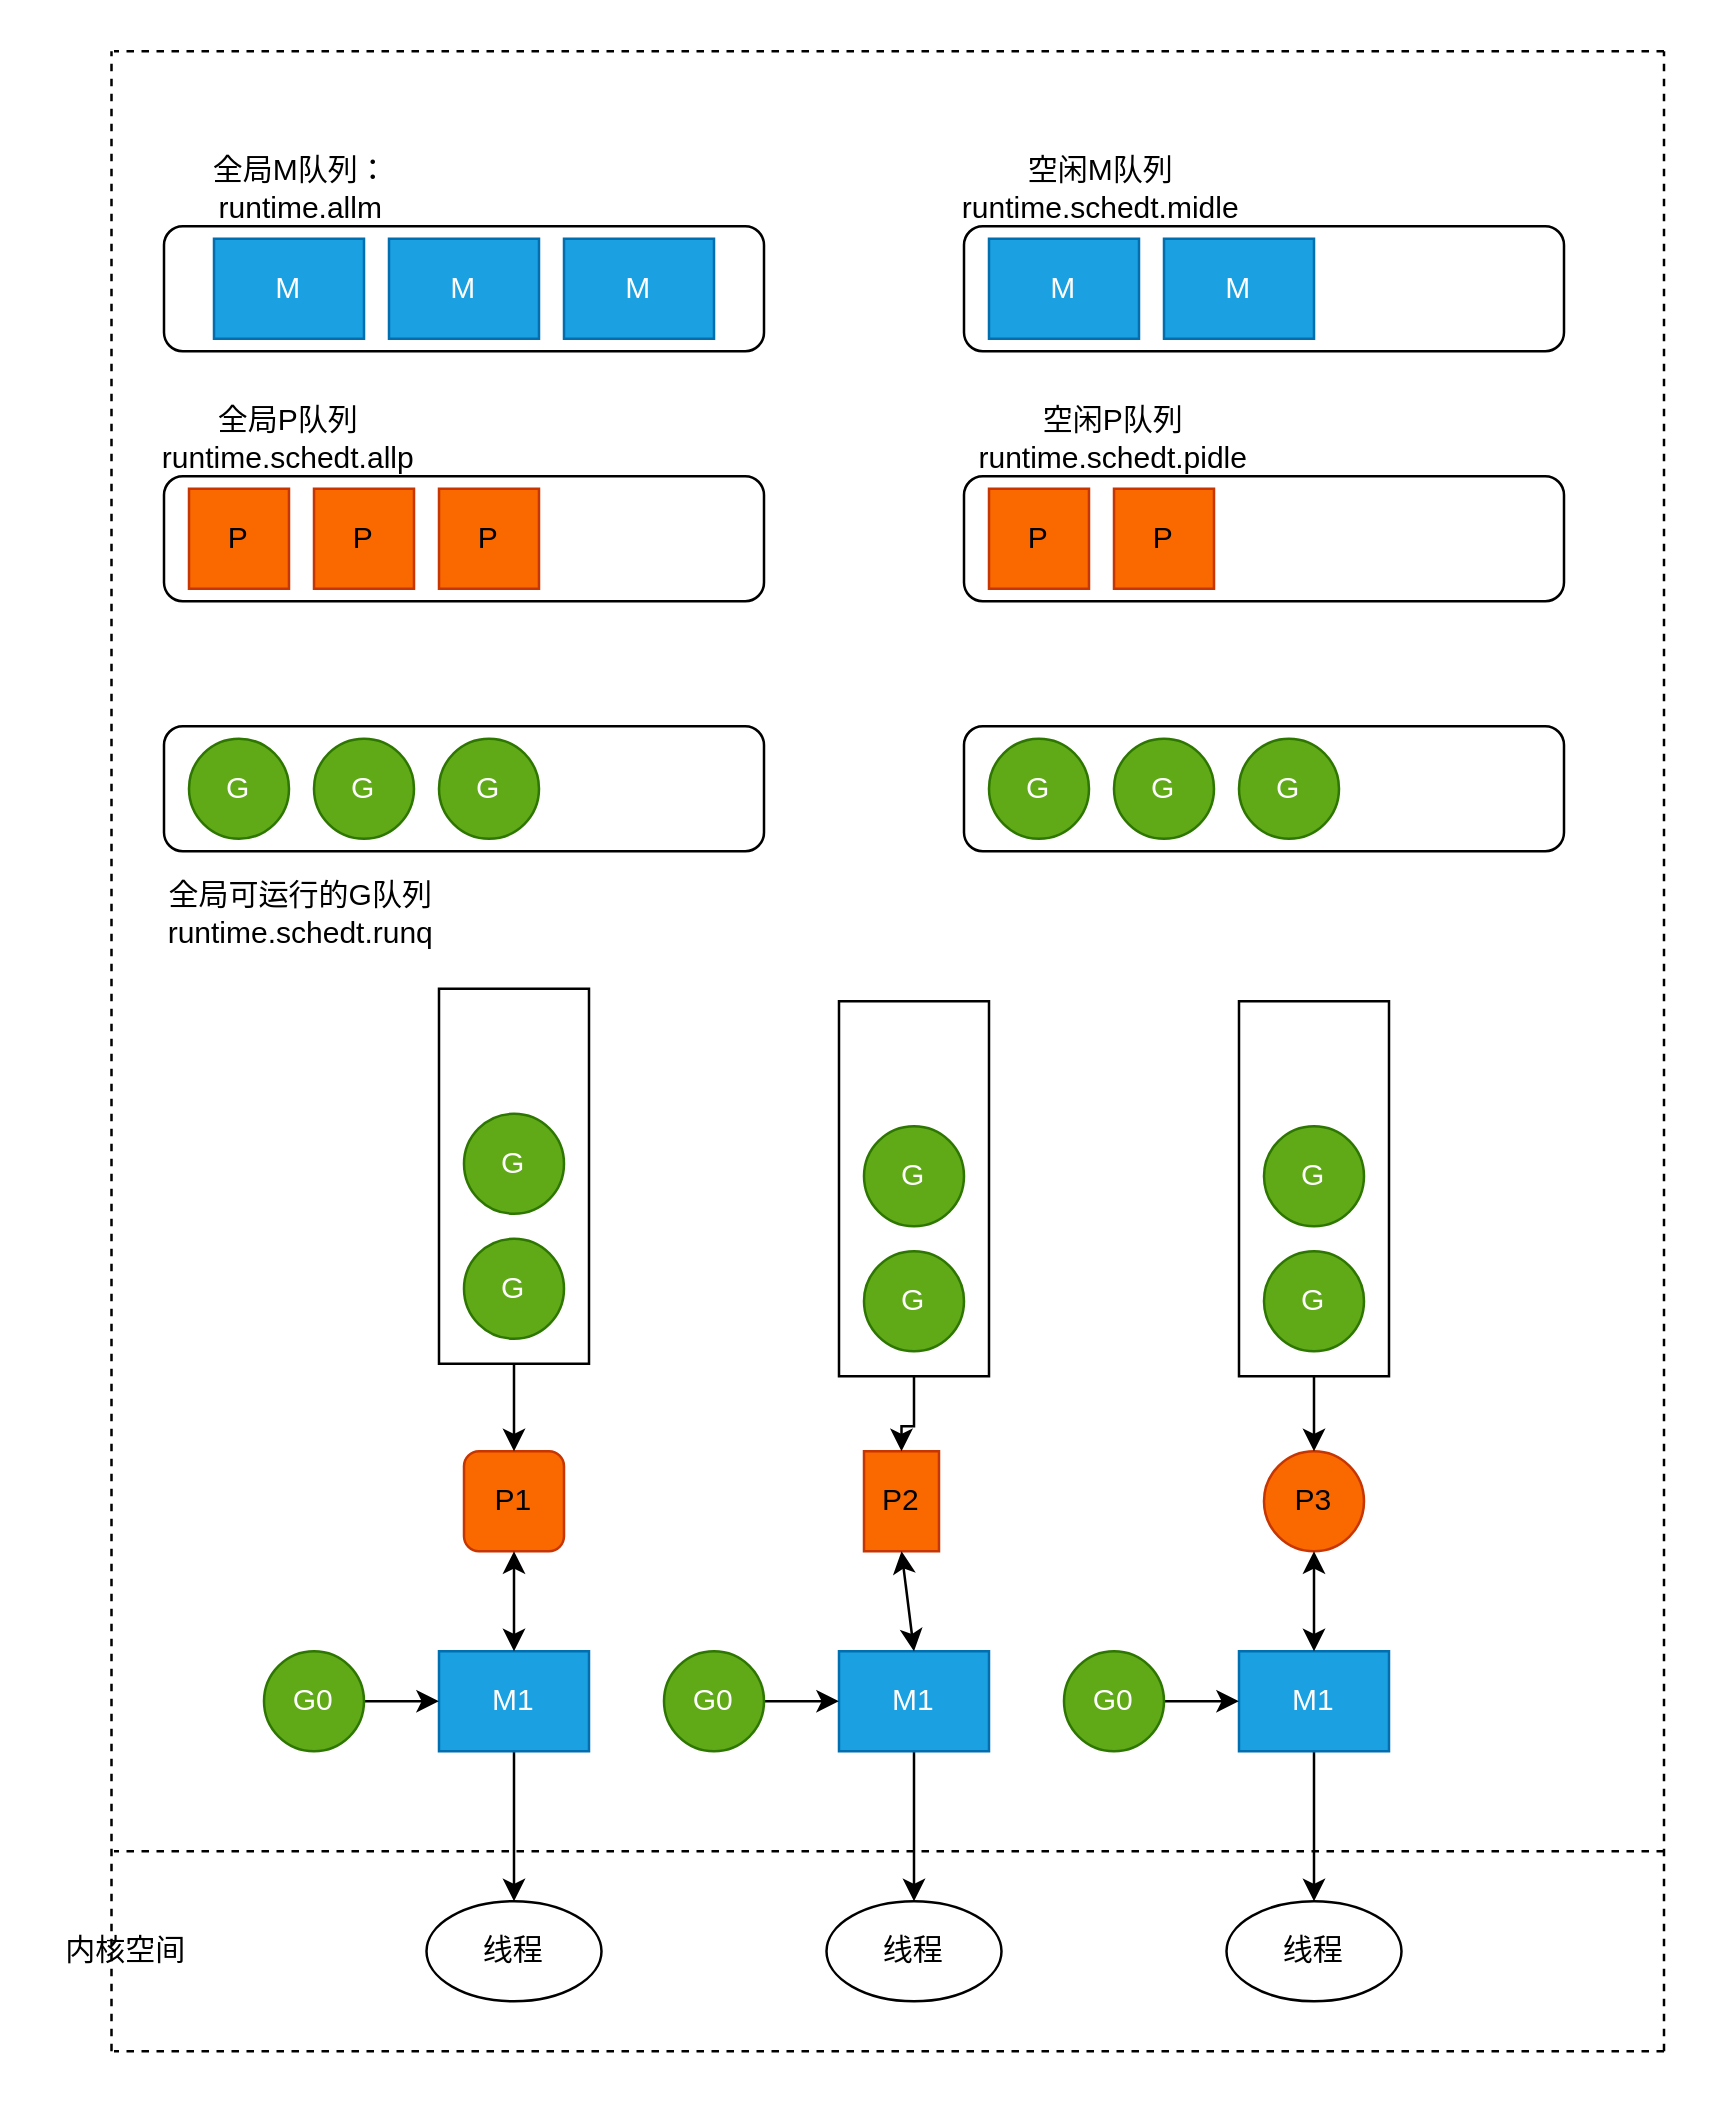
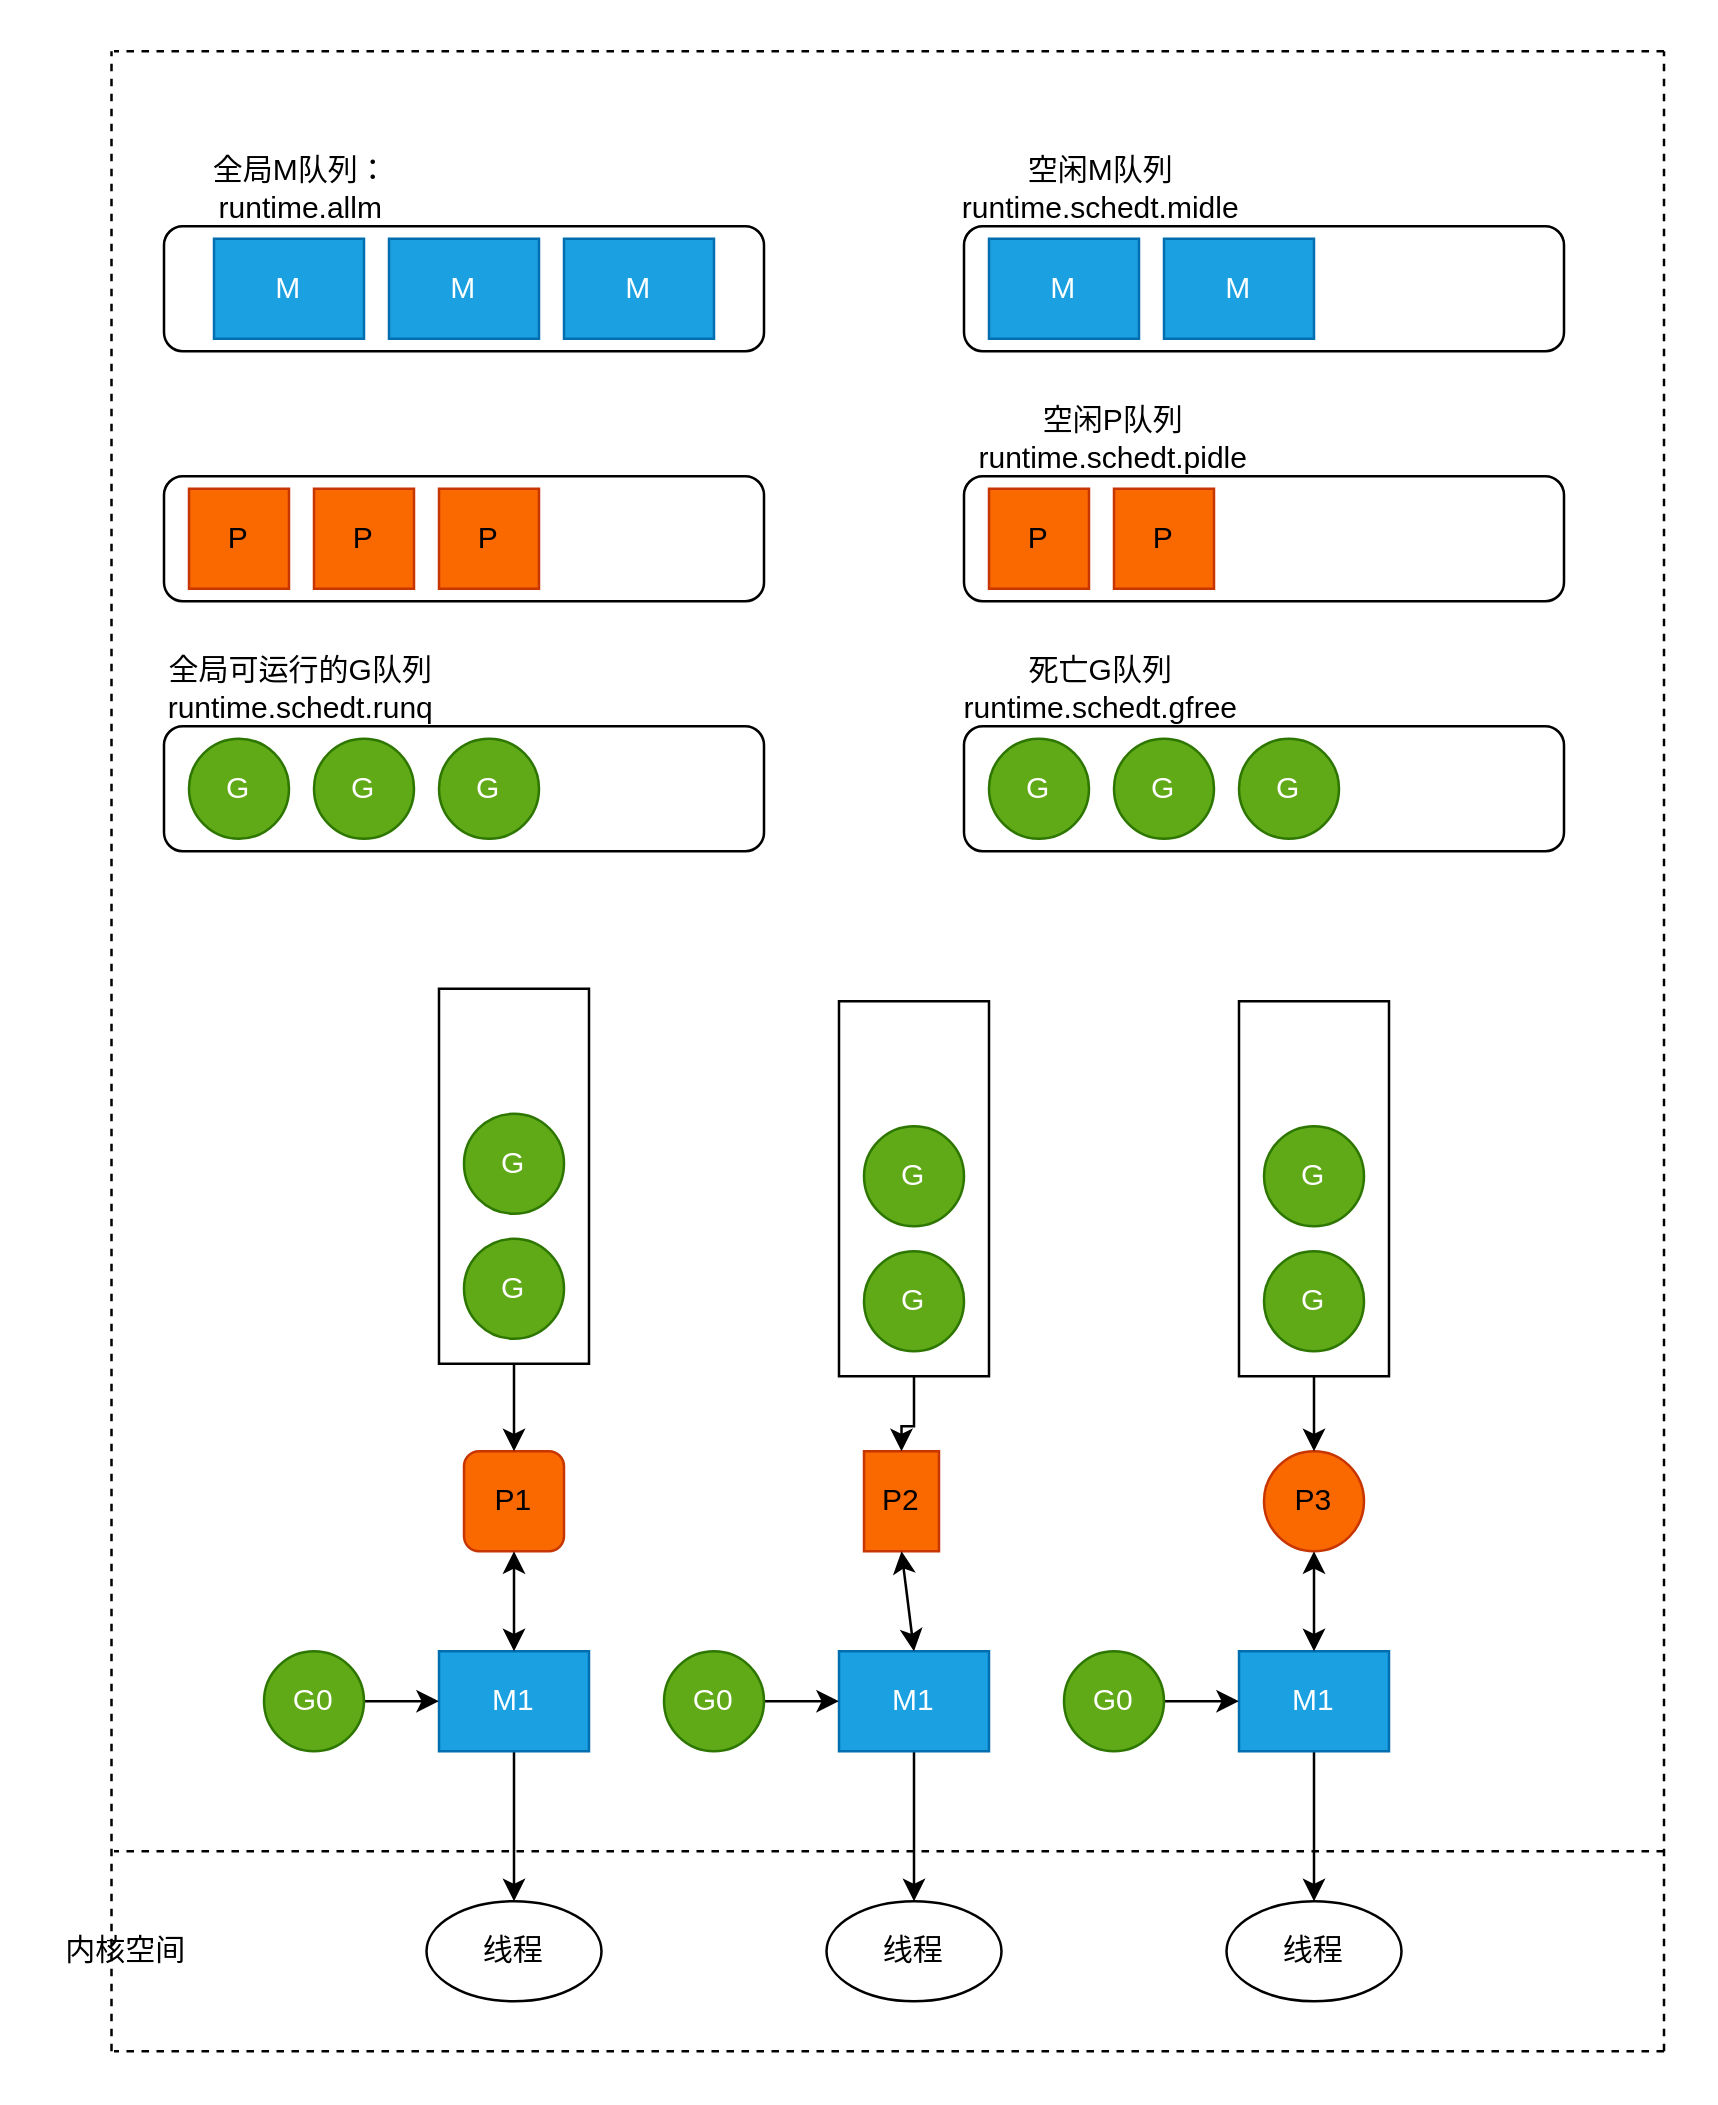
node "全局P队列 runtime.schedt.allp": removed
node "死亡G队列 runtime.schedt.gfree": added
node "全局可运行的G队列 runtime.schedt.runq": moved (301, 914) -> (301, 689)
